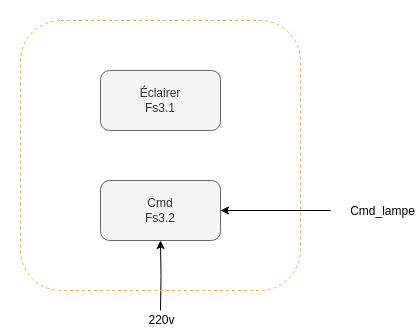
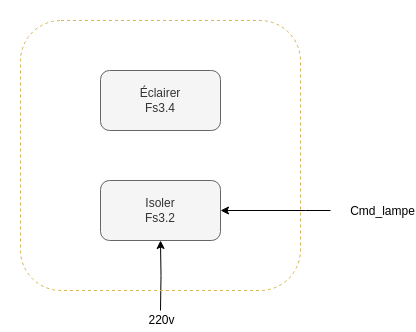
node "Éclairer Fs3.1": label "Éclairer Fs3.1" -> "Éclairer Fs3.4"
node "Cmd Fs3.2": label "Cmd Fs3.2" -> "Isoler Fs3.2"
